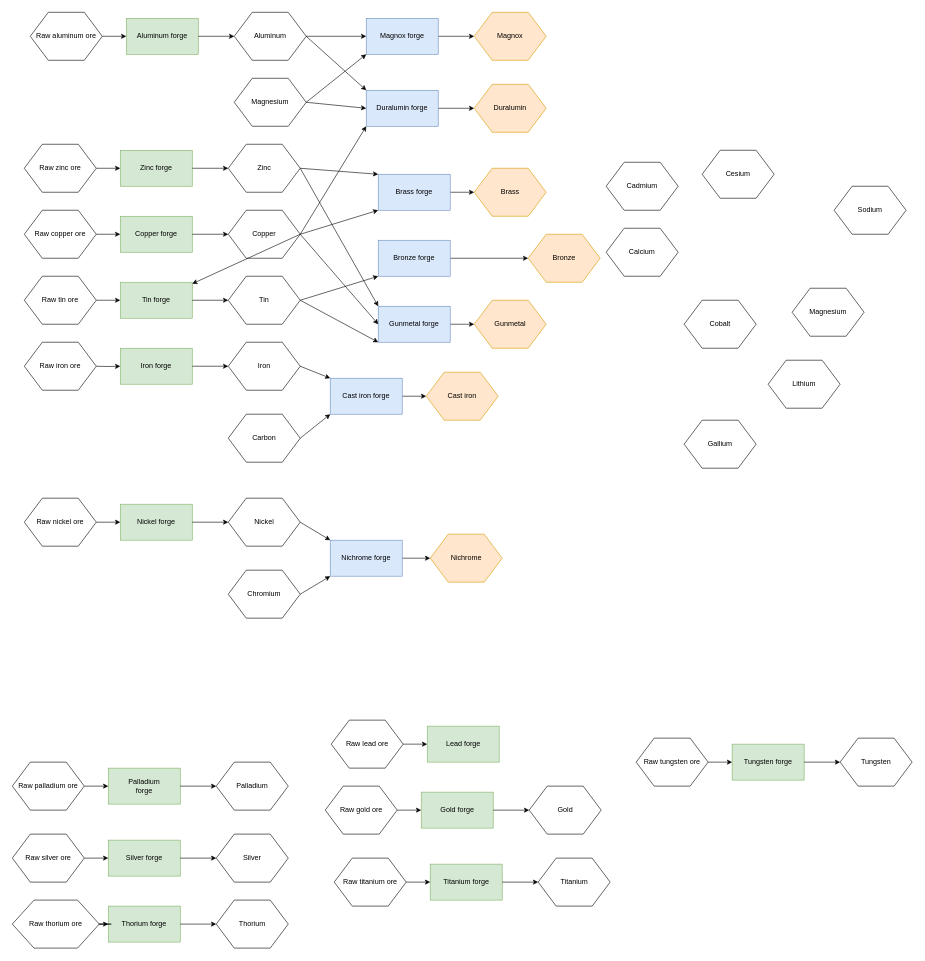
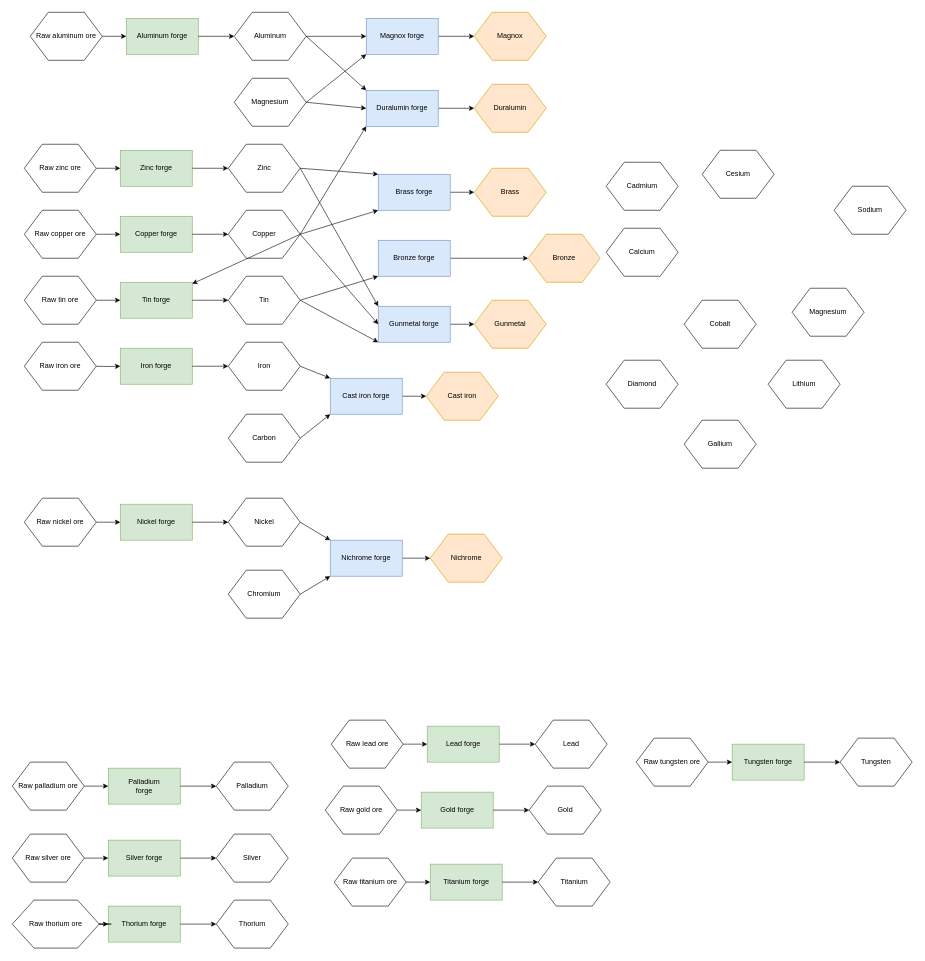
node "Diamond": added
edge "Lead forge" -> "Lead": added
node "Lead": added
